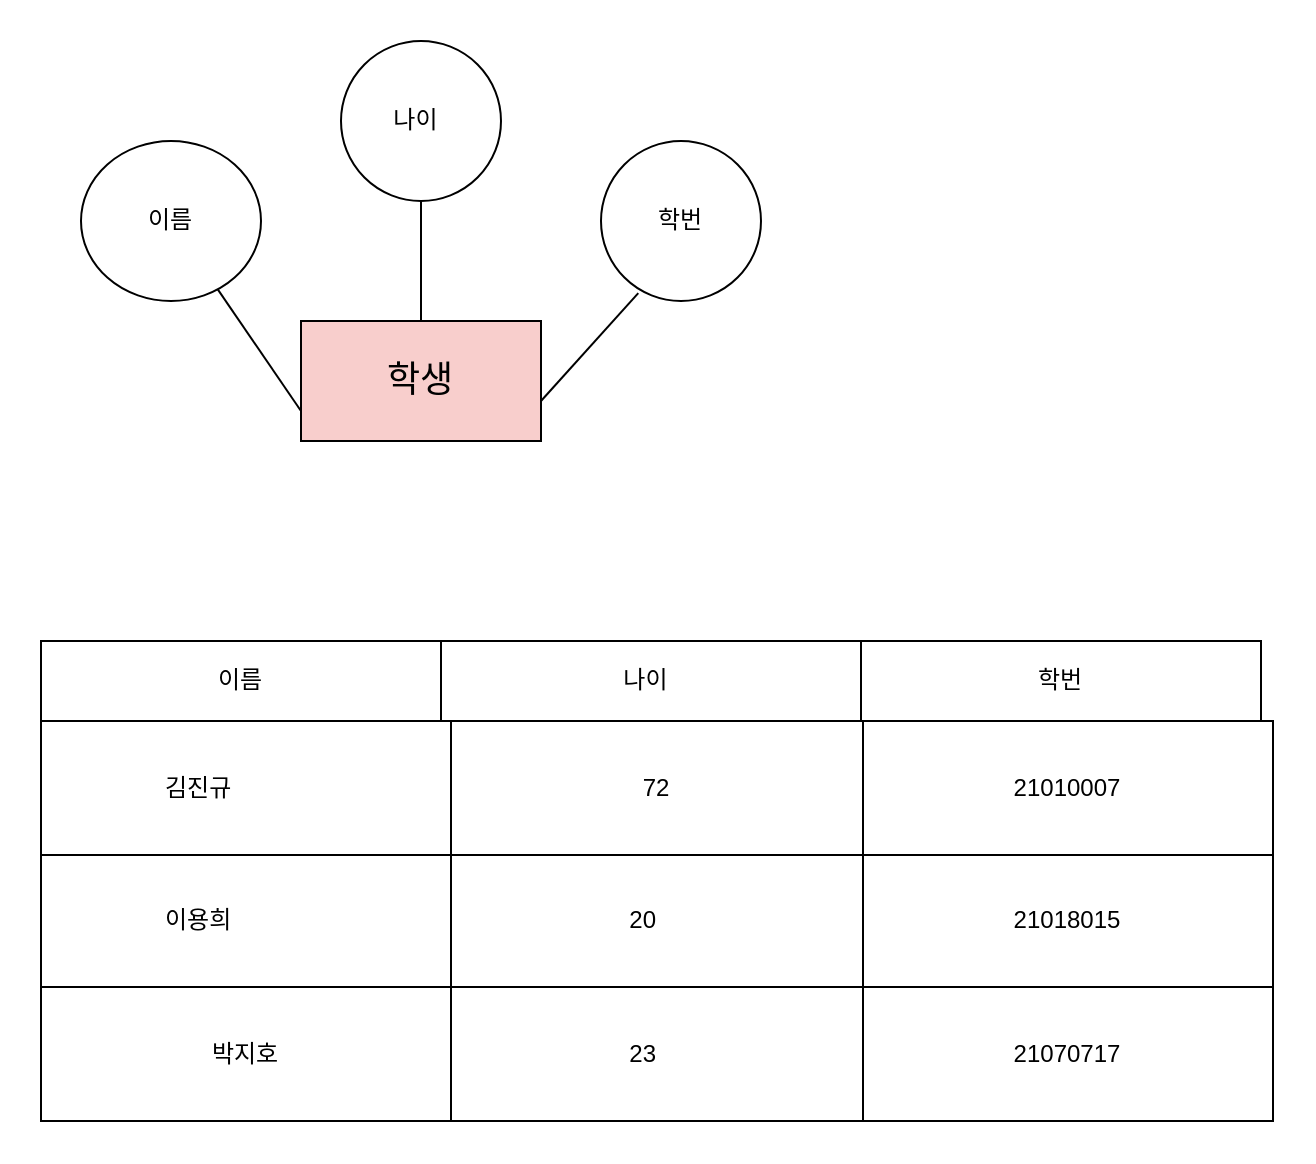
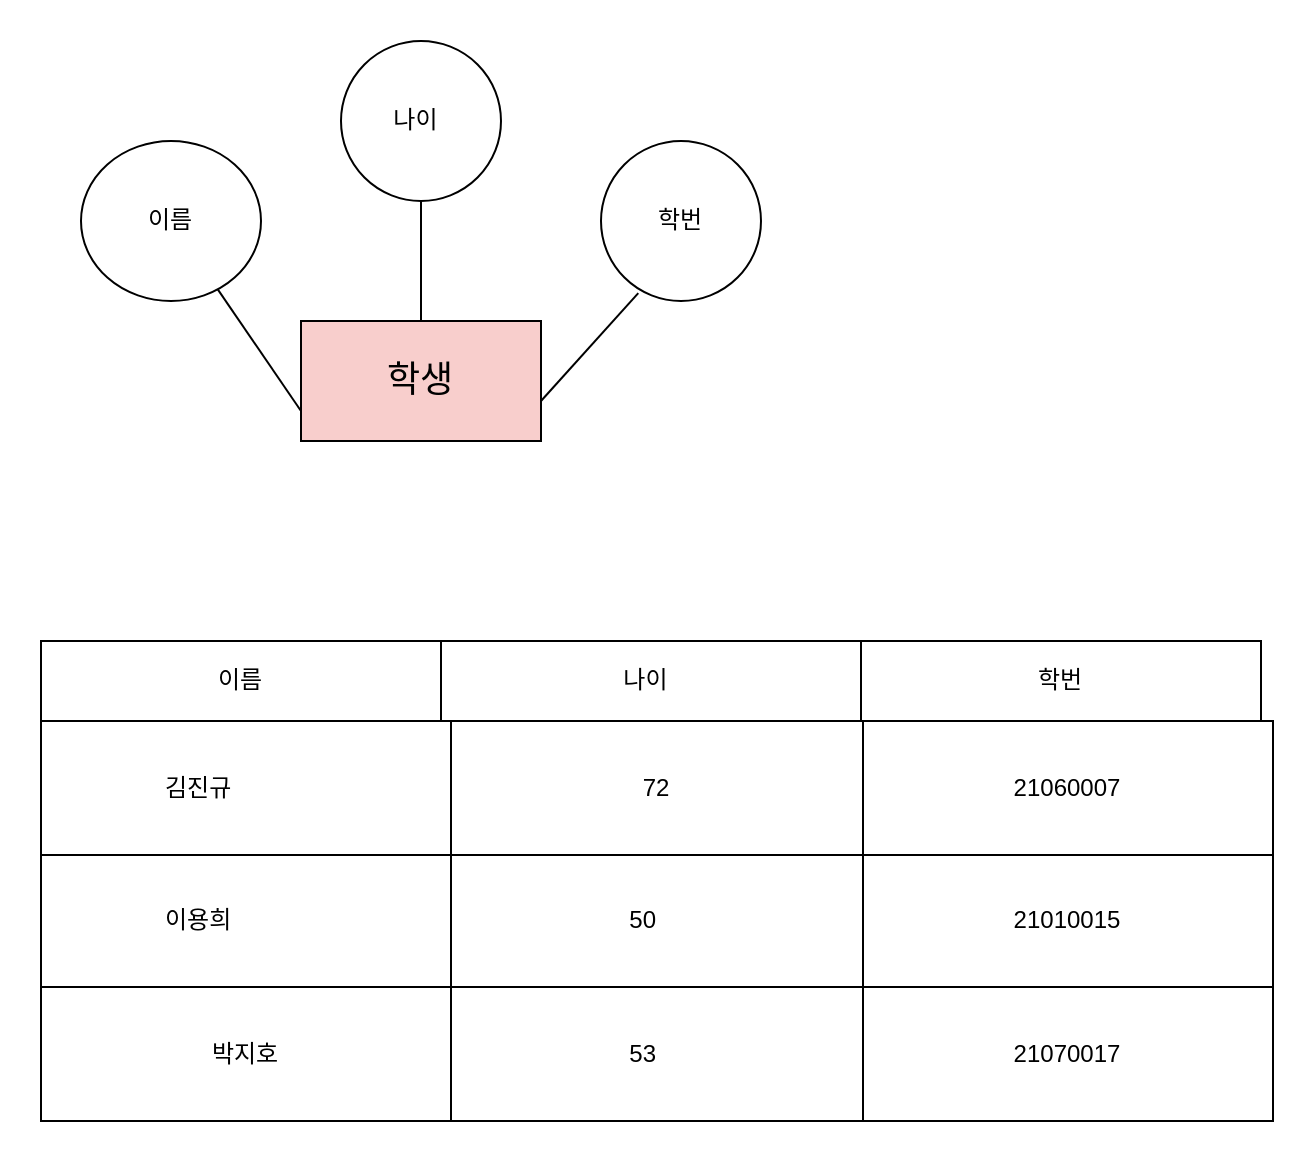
node "21010007": label "21010007" -> "21060007"
node "20": label "20" -> "50"
node "21018015": label "21018015" -> "21010015"
node "23": label "23" -> "53"
node "21070717": label "21070717" -> "21070017"
